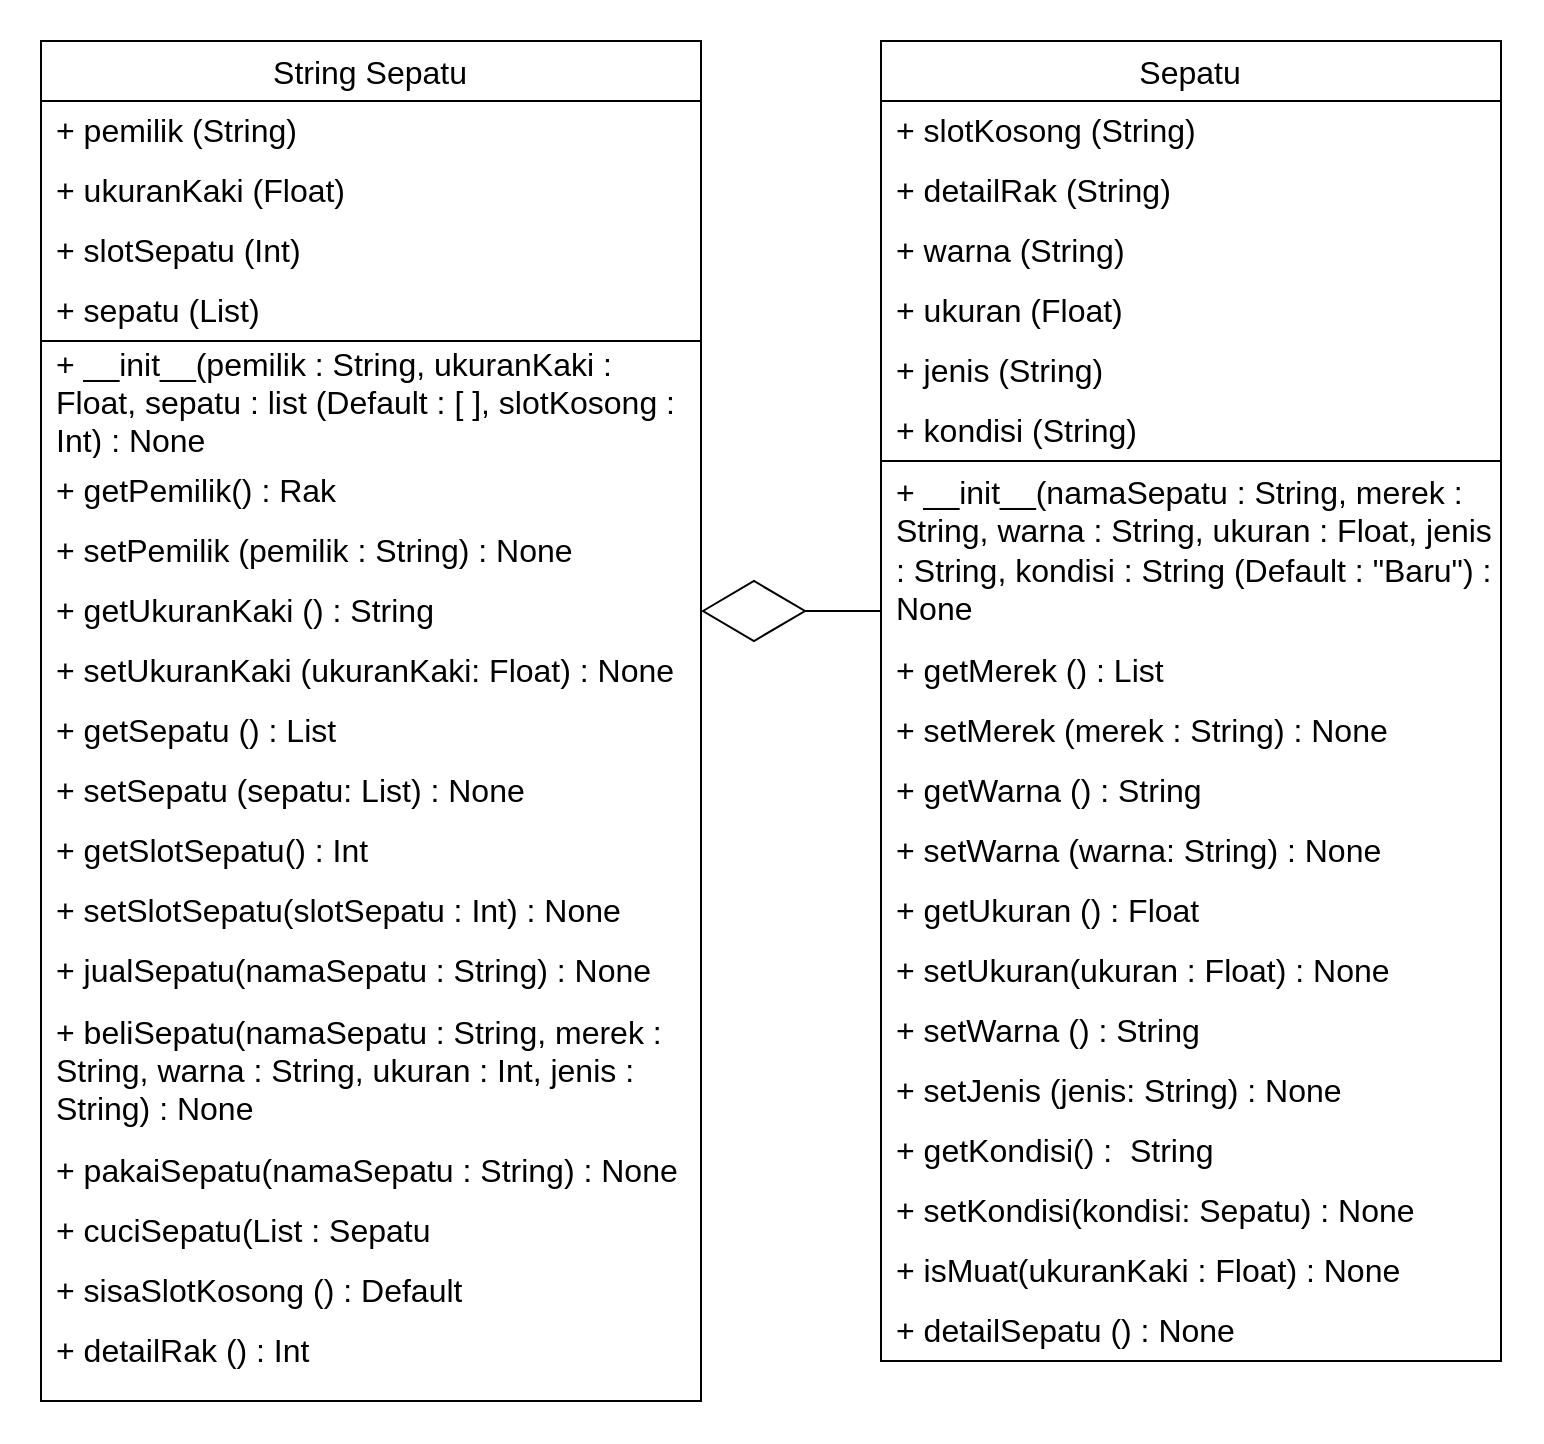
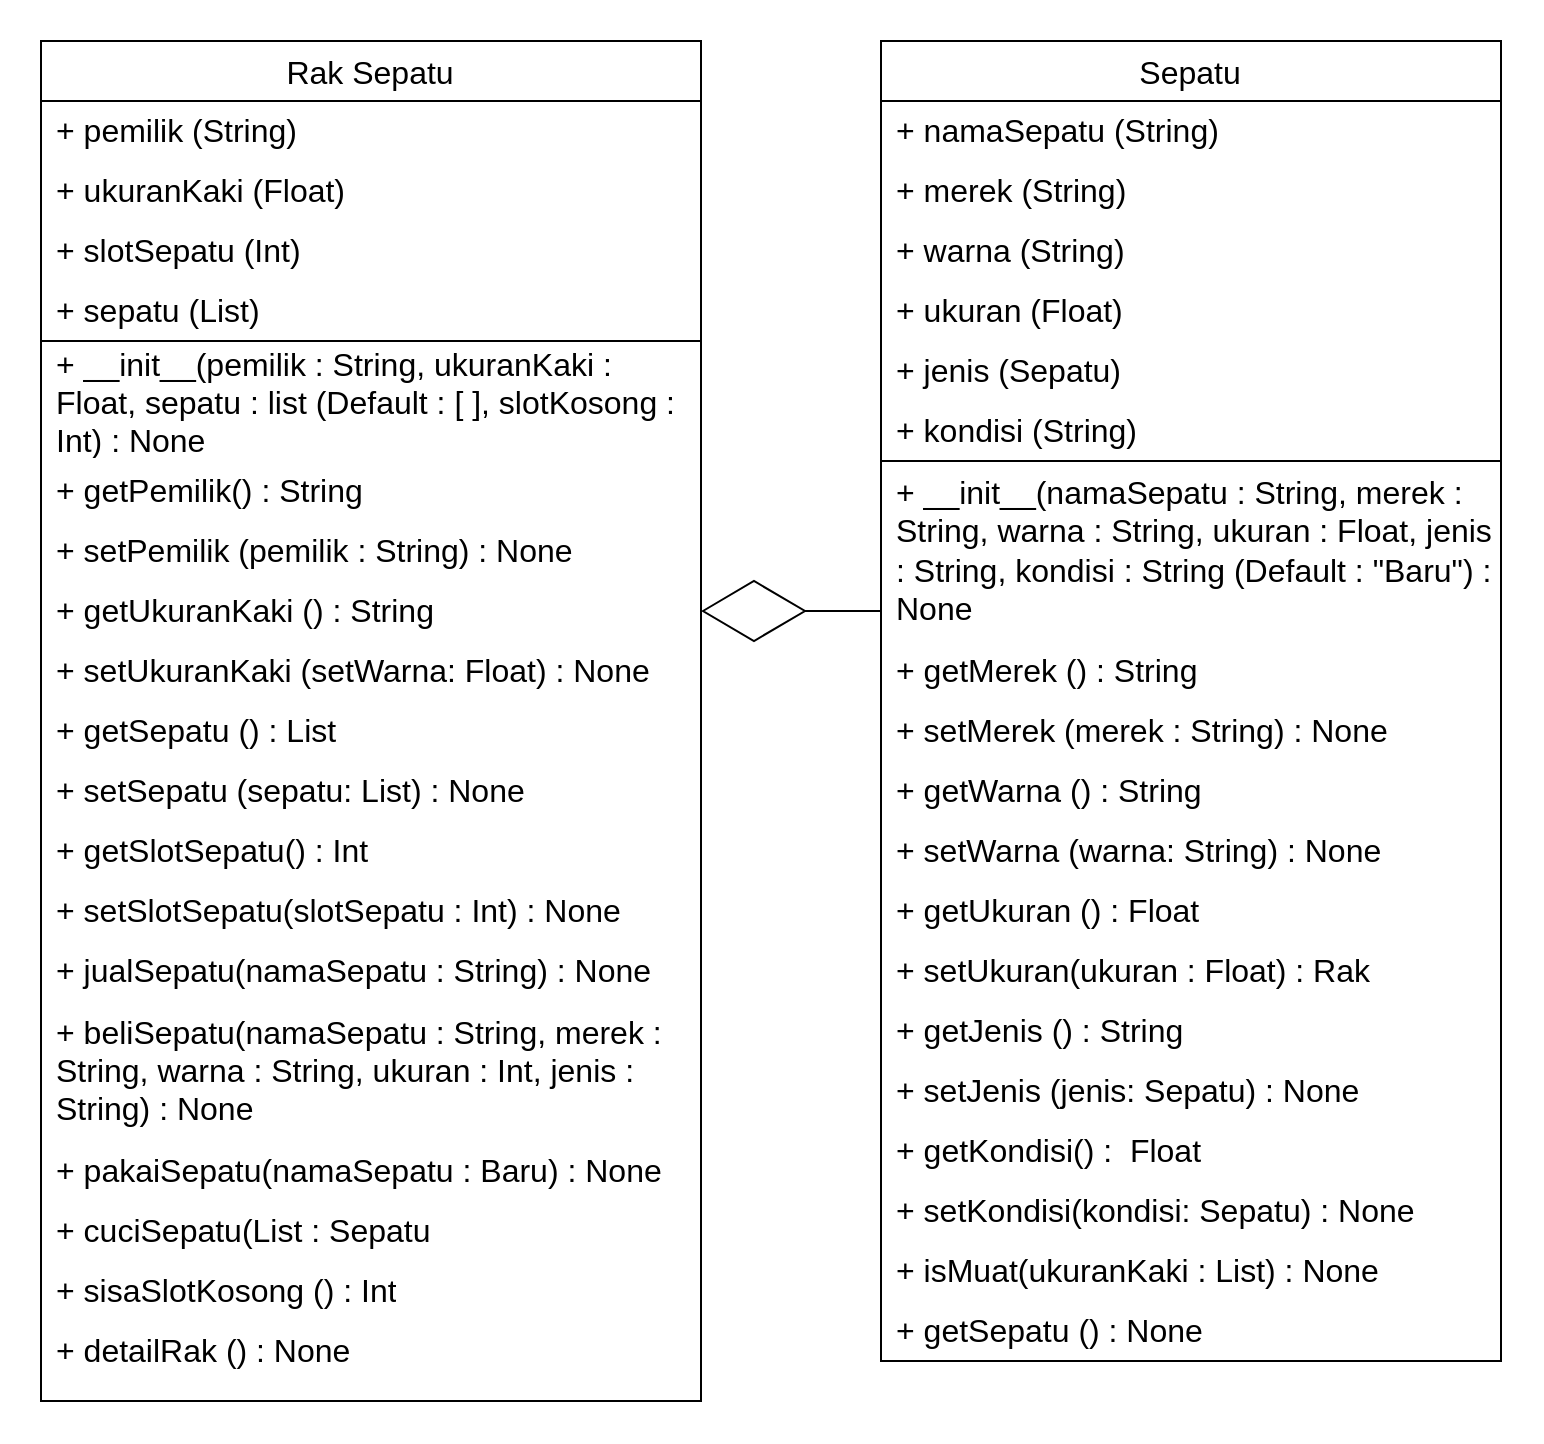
node "String Sepatu": label "String Sepatu" -> "Rak Sepatu"
node "+ slotKosong (String)": label "+ slotKosong (String)" -> "+ namaSepatu (String)"
node "+ detailRak (String)": label "+ detailRak (String)" -> "+ merek (String)"
node "+ jenis (String)": label "+ jenis (String)" -> "+ jenis (Sepatu)"
node "+ getPemilik() : Rak": label "+ getPemilik() : Rak" -> "+ getPemilik() : String"
node "+ setUkuranKaki (ukuranKaki: Float) : None": label "+ setUkuranKaki (ukuranKaki: Float) : None" -> "+ setUkuranKaki (setWarna: Float) : None"
node "+ getMerek () : List": label "+ getMerek () : List" -> "+ getMerek () : String"
node "+ setUkuran(ukuran : Float) : None": label "+ setUkuran(ukuran : Float) : None" -> "+ setUkuran(ukuran : Float) : Rak"
node "+ setWarna () : String": label "+ setWarna () : String" -> "+ getJenis () : String"
node "+ setJenis (jenis: String) : None": label "+ setJenis (jenis: String) : None" -> "+ setJenis (jenis: Sepatu) : None"
node "+ getKondisi() : String": label "+ getKondisi() : String" -> "+ getKondisi() : Float"
node "+ pakaiSepatu(namaSepatu : String) : None": label "+ pakaiSepatu(namaSepatu : String) : None" -> "+ pakaiSepatu(namaSepatu : Baru) : None"
node "+ isMuat(ukuranKaki : Float) : None": label "+ isMuat(ukuranKaki : Float) : None" -> "+ isMuat(ukuranKaki : List) : None"
node "+ sisaSlotKosong () : Default": label "+ sisaSlotKosong () : Default" -> "+ sisaSlotKosong () : Int"
node "+ detailSepatu () : None": label "+ detailSepatu () : None" -> "+ getSepatu () : None"
node "+ detailRak () : Int": label "+ detailRak () : Int" -> "+ detailRak () : None"
